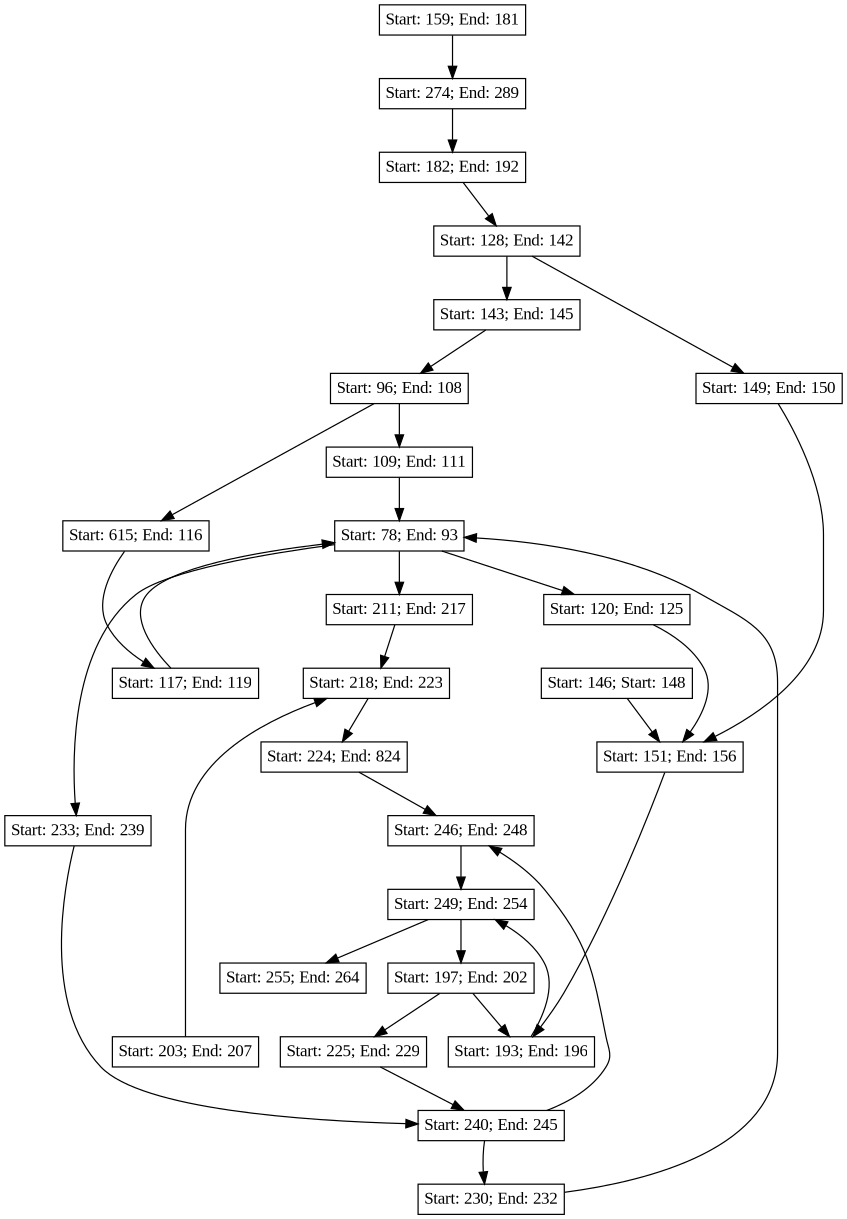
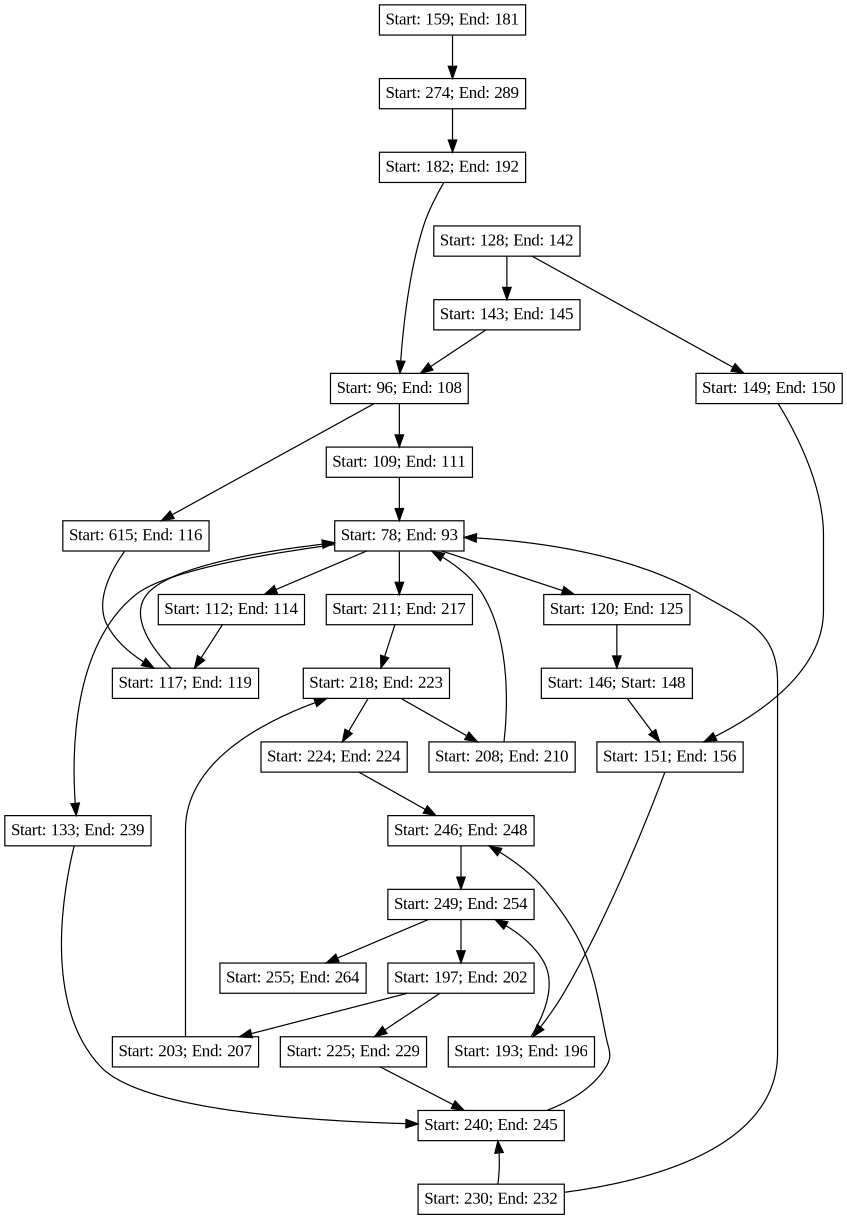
edge "Start: 182; End: 192" -> "Start: 128; End: 142": now "Start: 182; End: 192" -> "Start: 96; End: 108"
node "Start: 112; End: 114": added
edge "Start: 120; End: 125" -> "Start: 151; End: 156": now "Start: 120; End: 125" -> "Start: 146; Start: 148"
node "Start: 224; End: 824": label "Start: 224; End: 824" -> "Start: 224; End: 224"
node "Start: 208; End: 210": added
node "Start: 233; End: 239": label "Start: 233; End: 239" -> "Start: 133; End: 239"
edge "Start: 197; End: 202" -> "Start: 193; End: 196": now "Start: 197; End: 202" -> "Start: 203; End: 207"
edge "Start: 240; End: 245" -> "Start: 230; End: 232": reversed
